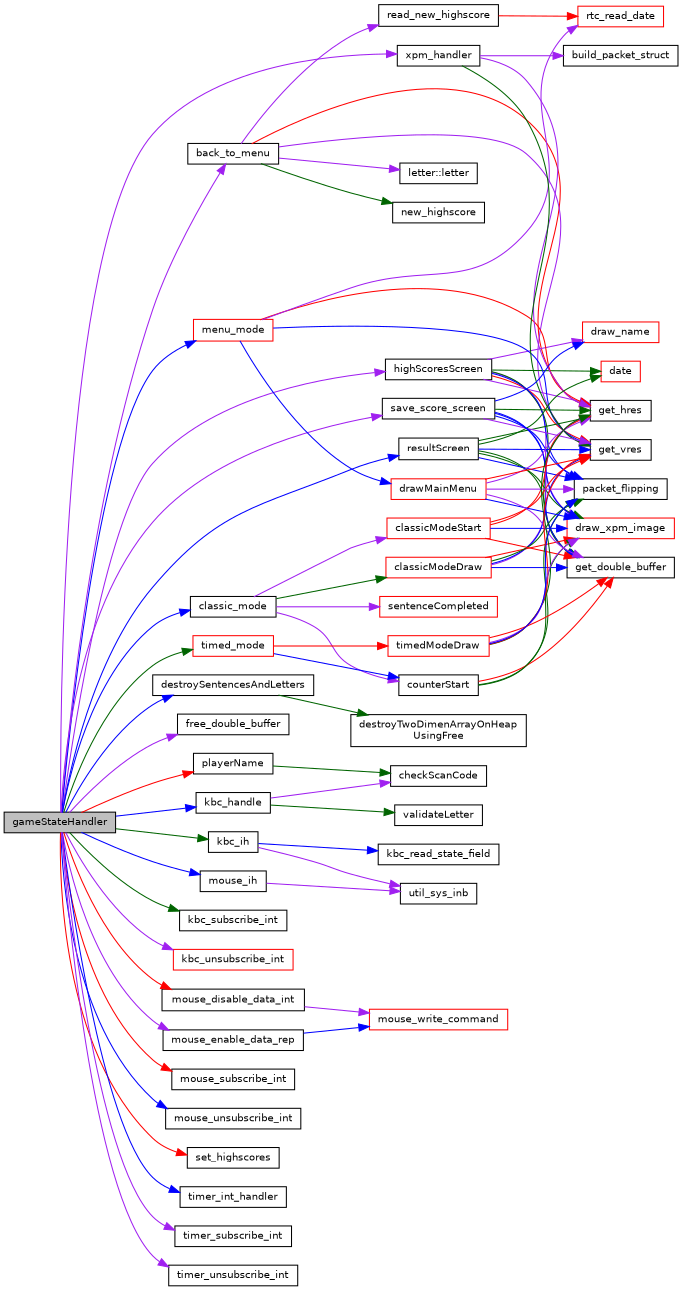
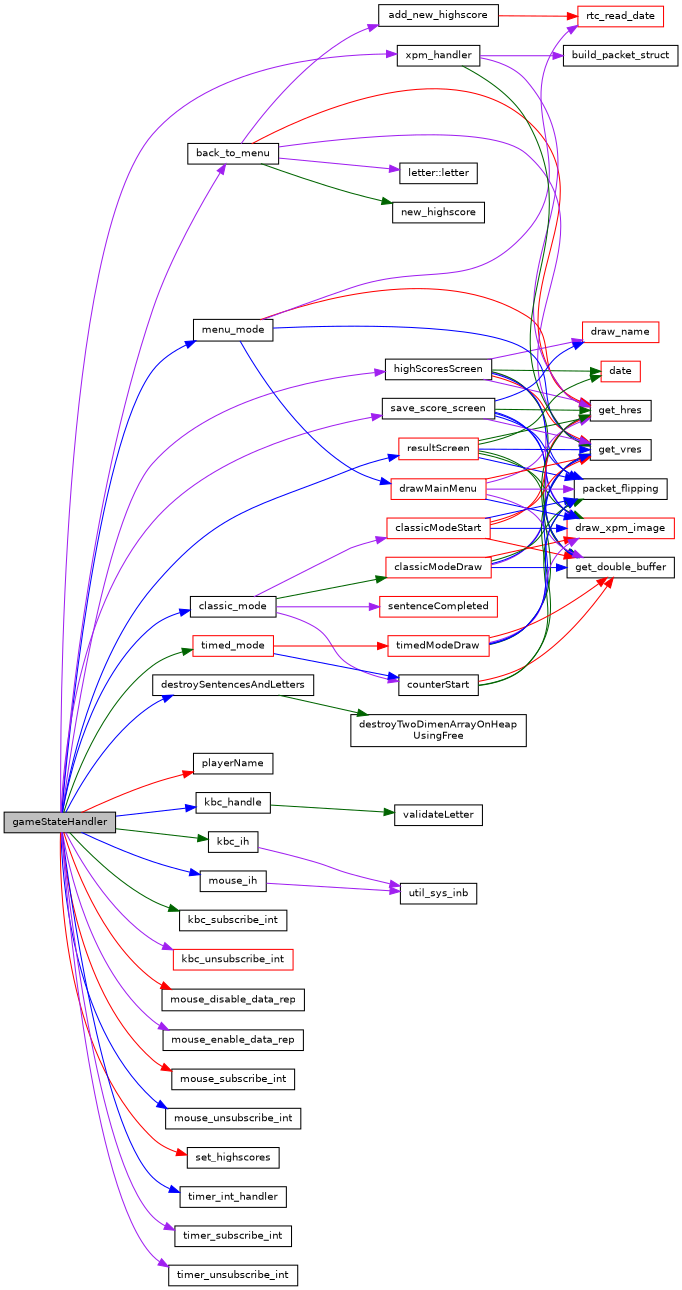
node "read_new_highscore": label "read_new_highscore" -> "add_new_highscore"
node "menu_mode": color red -> black
node "resultScreen": color black -> red
edge "classicModeStart" -> "packet_flipping": added
edge "timedModeDraw" -> "get_vres": color red -> blue
edge "counterStart" -> "draw_xpm_image": now "counterStart" -> "get_vres"
node "free_double_buffer": removed
node "checkScanCode": removed
node "kbc_read_state_field": removed
node "mouse_disable_data_int": label "mouse_disable_data_int" -> "mouse_disable_data_rep"
node "mouse_write_command": removed
